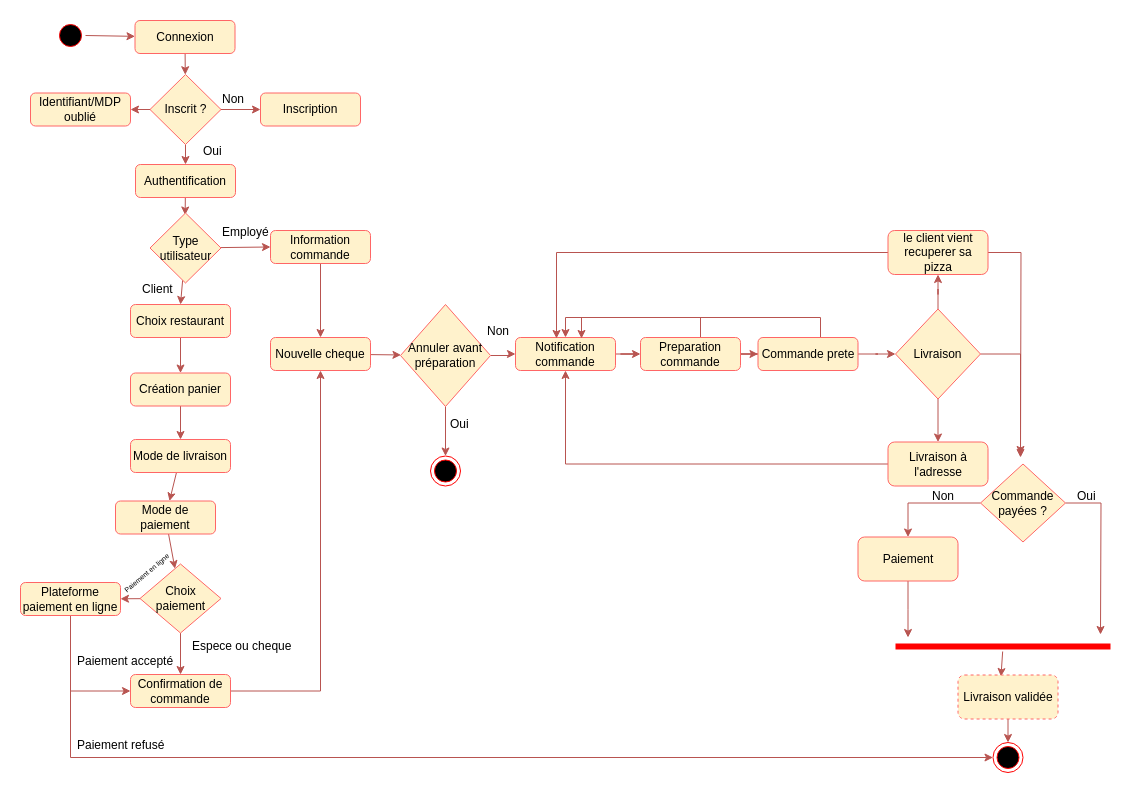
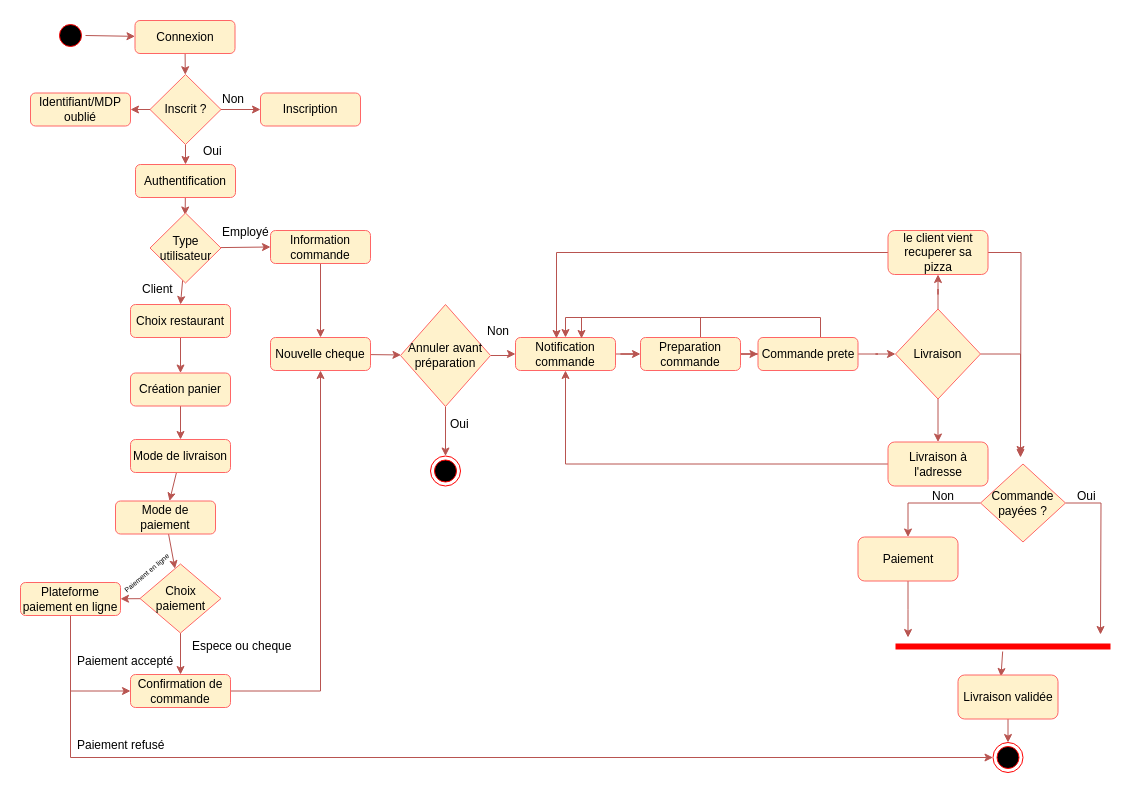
node "Livraison validée": style dashed -> solid
